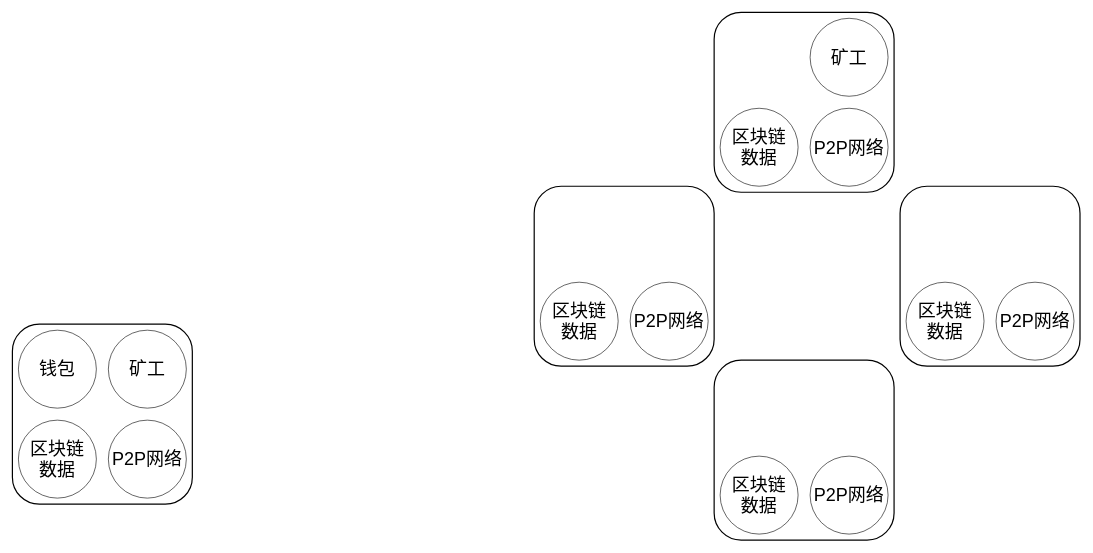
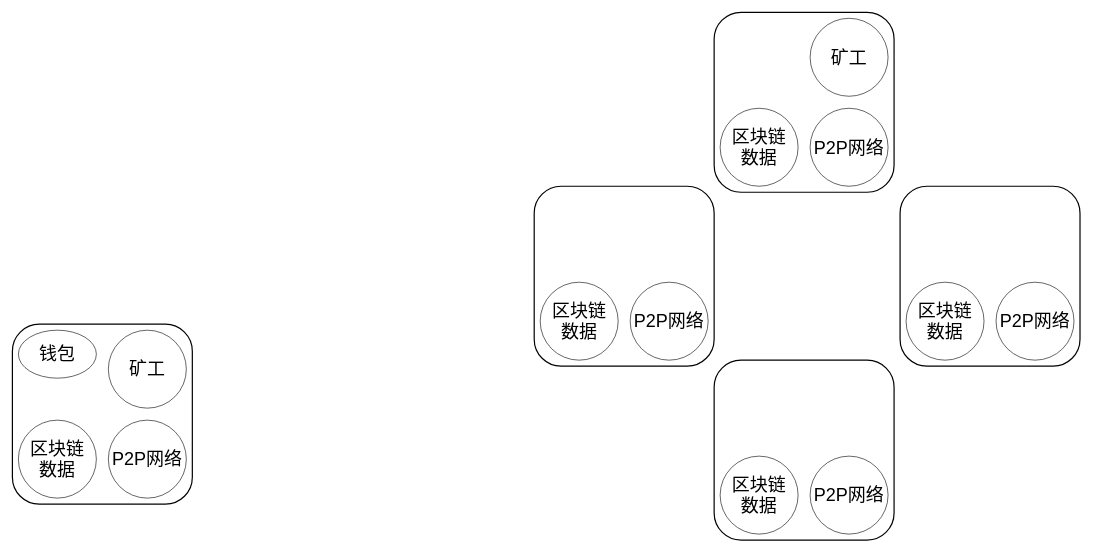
node "钱包": size 78x78 -> 78x48
